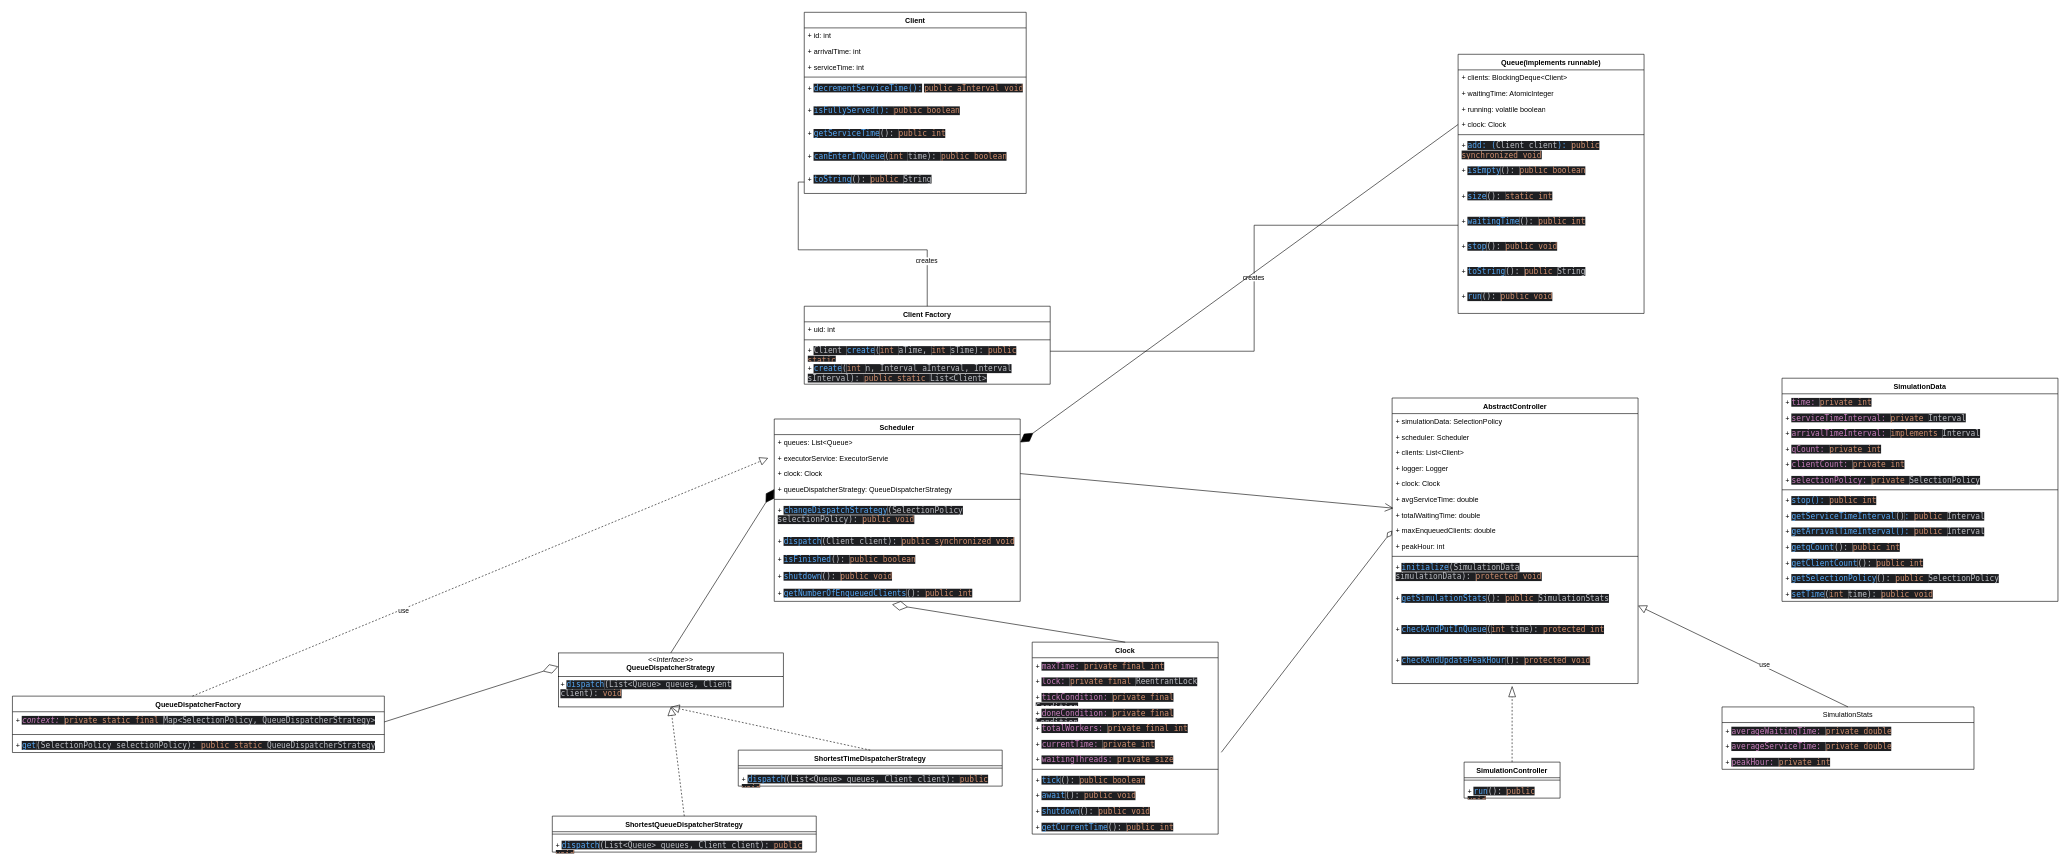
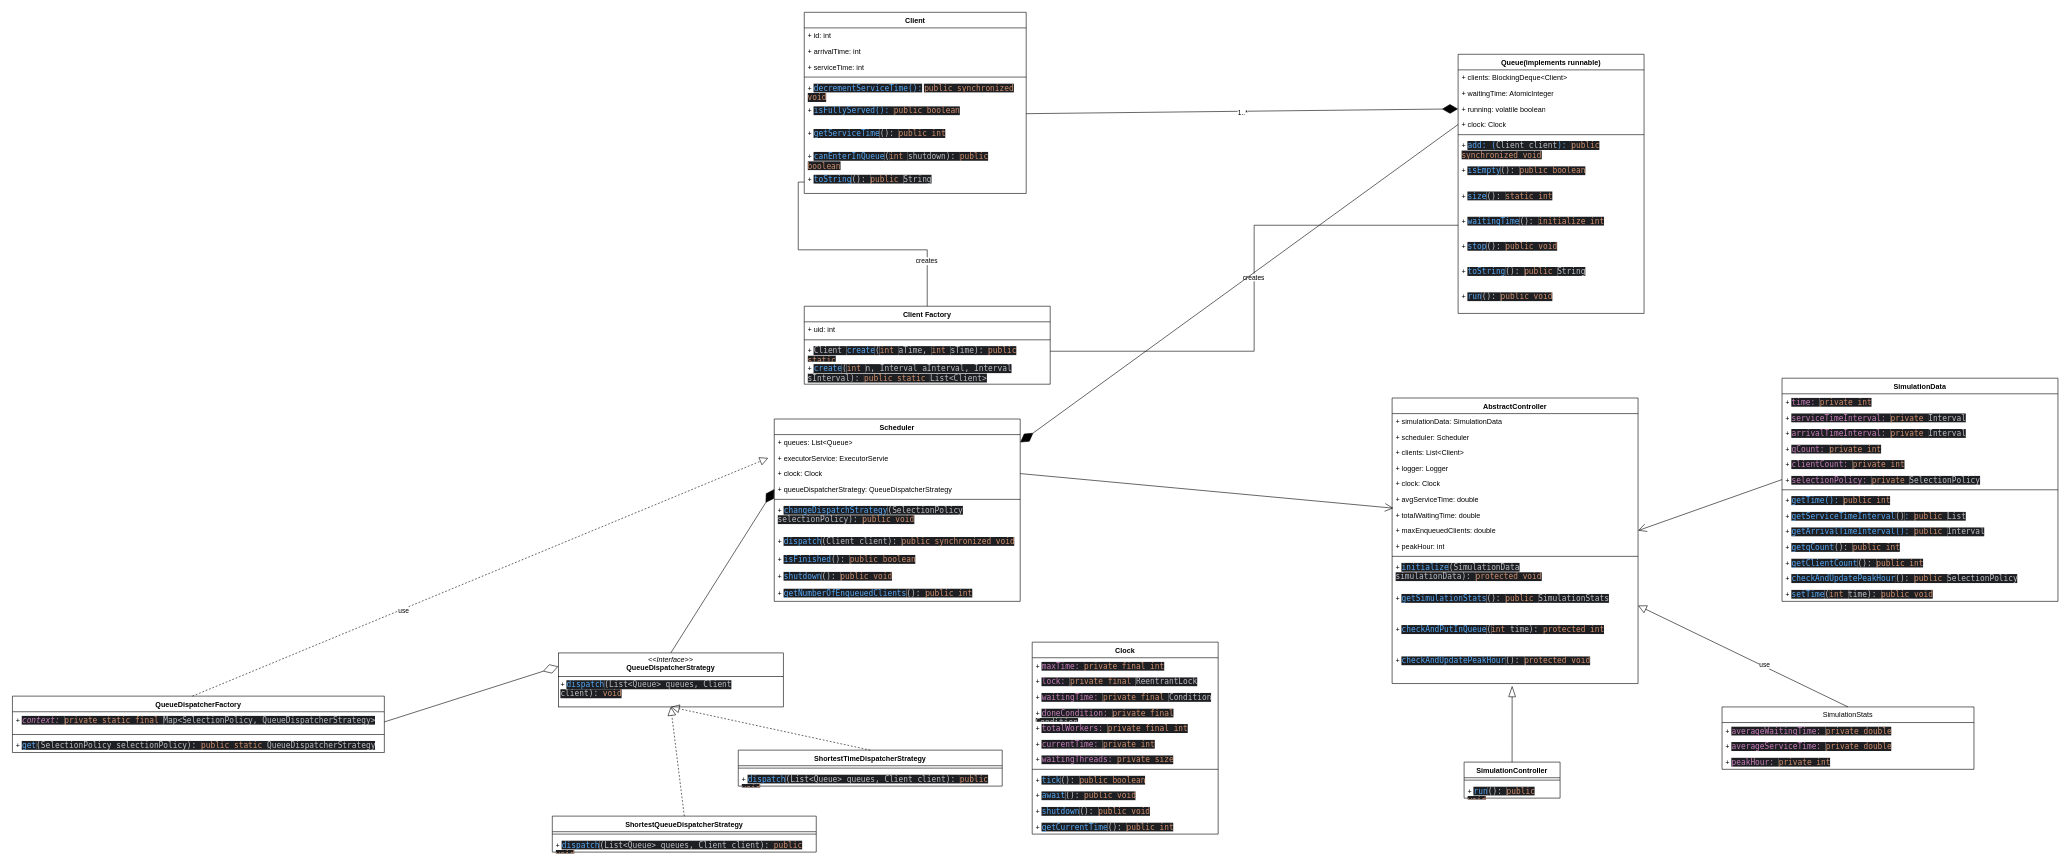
node "+ decrementServiceTime(): public aInterval void": label "+ decrementServiceTime(): public aInterval void" -> "+ decrementServiceTime(): public synchronized void"
edge "+ isFullyServed(): public boolean" -> "+ running: volatile boolean": added, label "1..*"
node "+ canEnterInQueue(int time): public boolean": label "+ canEnterInQueue(int time): public boolean" -> "+ canEnterInQueue(int shutdown): public boolean"
node "+ waitingTime(): public int": label "+ waitingTime(): public int" -> "+ waitingTime(): initialize int"
node "+ simulationData: SelectionPolicy": label "+ simulationData: SelectionPolicy" -> "+ simulationData: SimulationData"
node "+ arrivalTimeInterval: implements Interval": label "+ arrivalTimeInterval: implements Interval" -> "+ arrivalTimeInterval: private Interval"
node "+ stop(): public int": label "+ stop(): public int" -> "+ getTime(): public int"
edge "+ selectionPolicy: private SelectionPolicy" -> "+ maxEnqueuedClients: double": added
node "+ getServiceTimeInterval(): public Interval": label "+ getServiceTimeInterval(): public Interval" -> "+ getServiceTimeInterval(): public List"
node "+ getSelectionPolicy(): public SelectionPolicy": label "+ getSelectionPolicy(): public SelectionPolicy" -> "+ checkAndUpdatePeakHour(): public SelectionPolicy"
edge "Clock" -> "+ getNumberOfEnqueuedClients(): public int": removed
edge "+ waitingThreads: private size" -> "+ maxEnqueuedClients: double": removed
node "+ tickCondition: private final Condition": label "+ tickCondition: private final Condition" -> "+ waitingTime: private final Condition"
edge "SimulationController" -> "+ checkAndUpdatePeakHour(): protected void": style dashed -> solid
